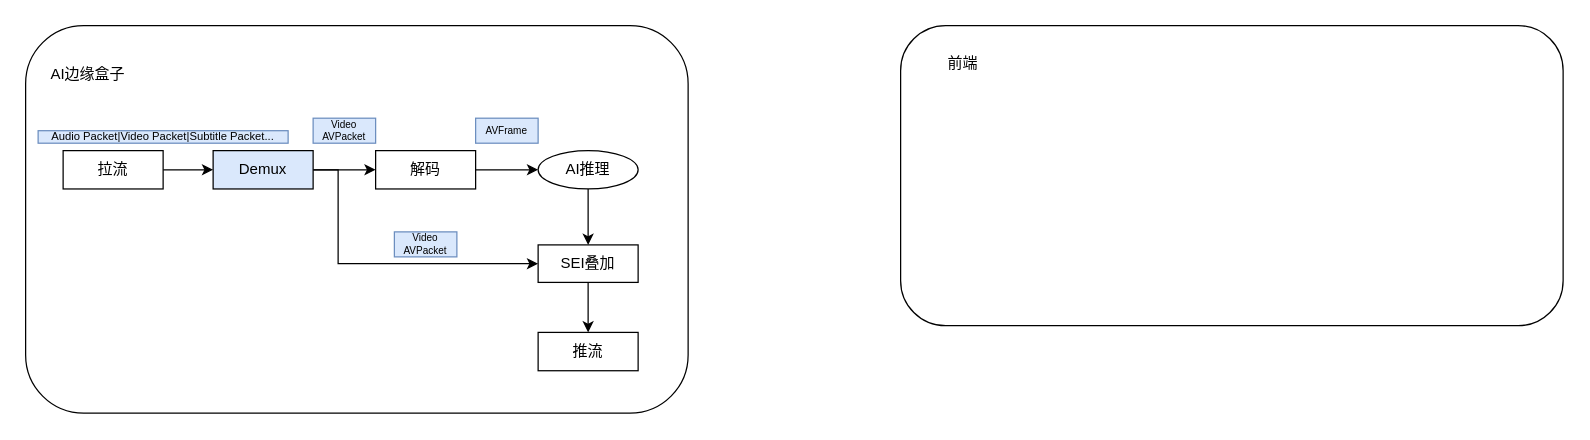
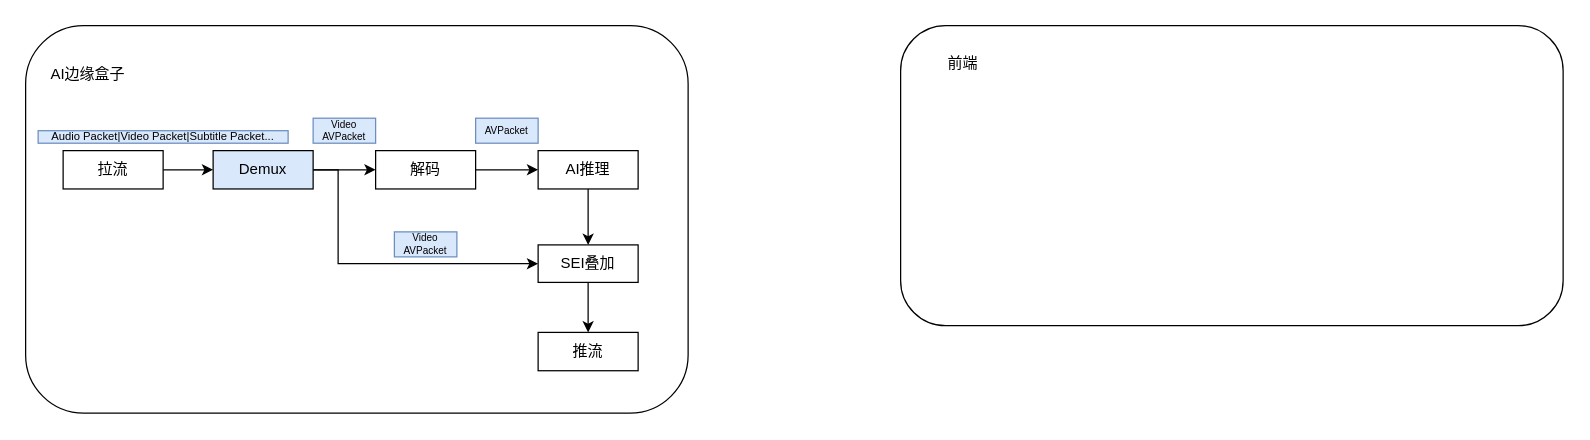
node "AVFrame": label "AVFrame" -> "AVPacket"
node "AI推理": shape ellipse -> rectangle
